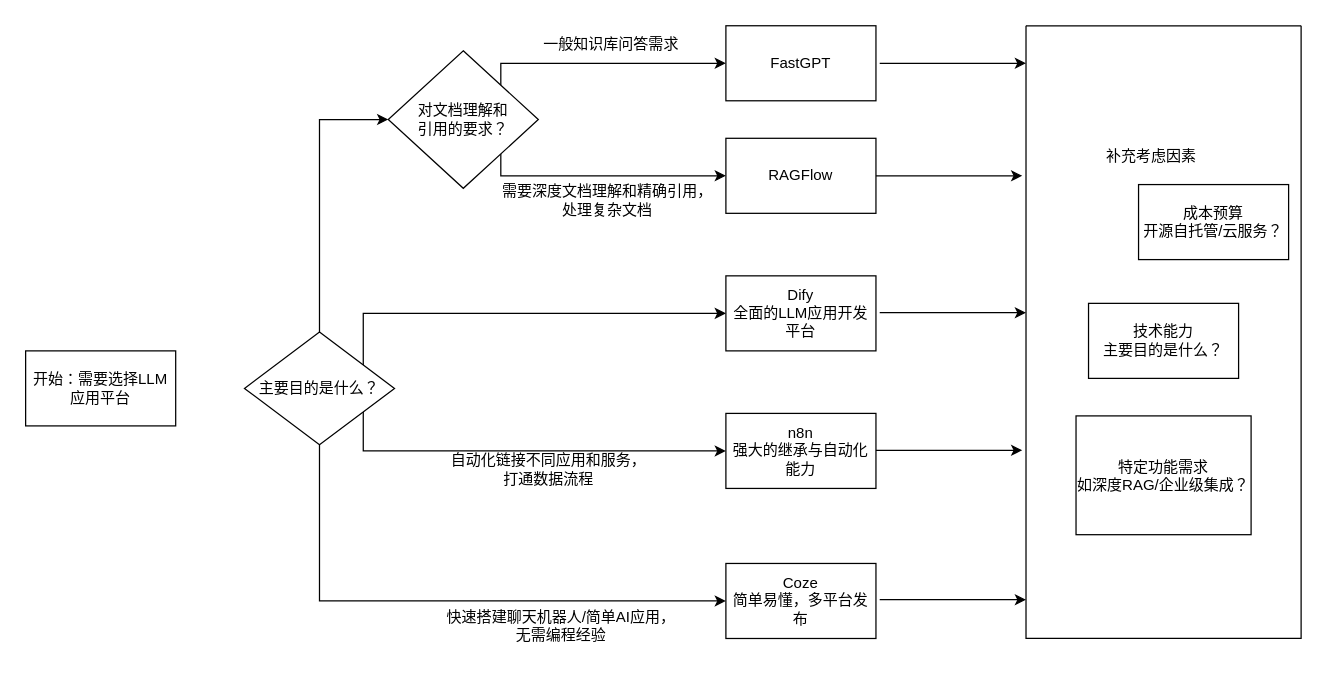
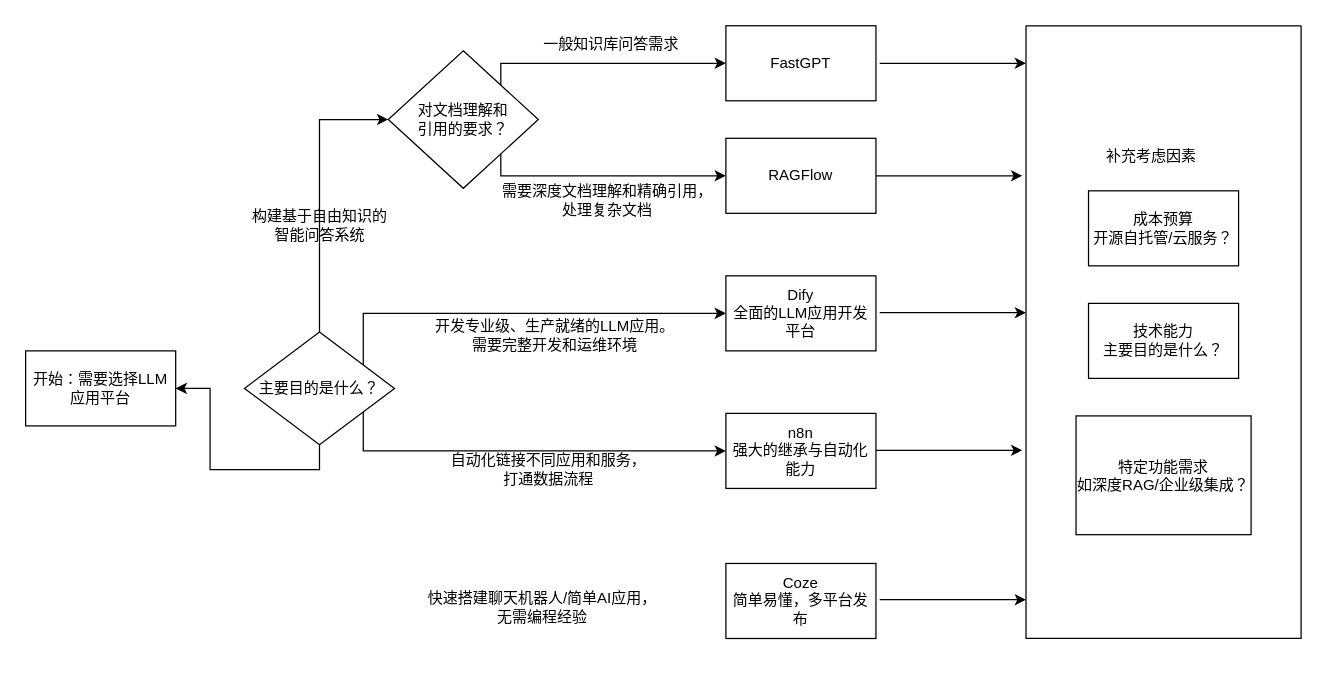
node "成本预算 开源自托管/云服务？": moved (1213, 222) -> (1163, 228)
node "构建基于自由知识的 智能问答系统": added
node "开发专业级、生产就绪的LLM应用。 需要完整开发和运维环境": added
edge "主要目的是什么？主要目的是什么" -> "Coze 简单易懂，多平台发布": now "主要目的是什么？主要目的是什么" -> "开始：需要选择LLM应用平台"
node "快速搭建聊天机器人/简单AI应用， 无需编程经验": moved (560, 626) -> (541, 607)
